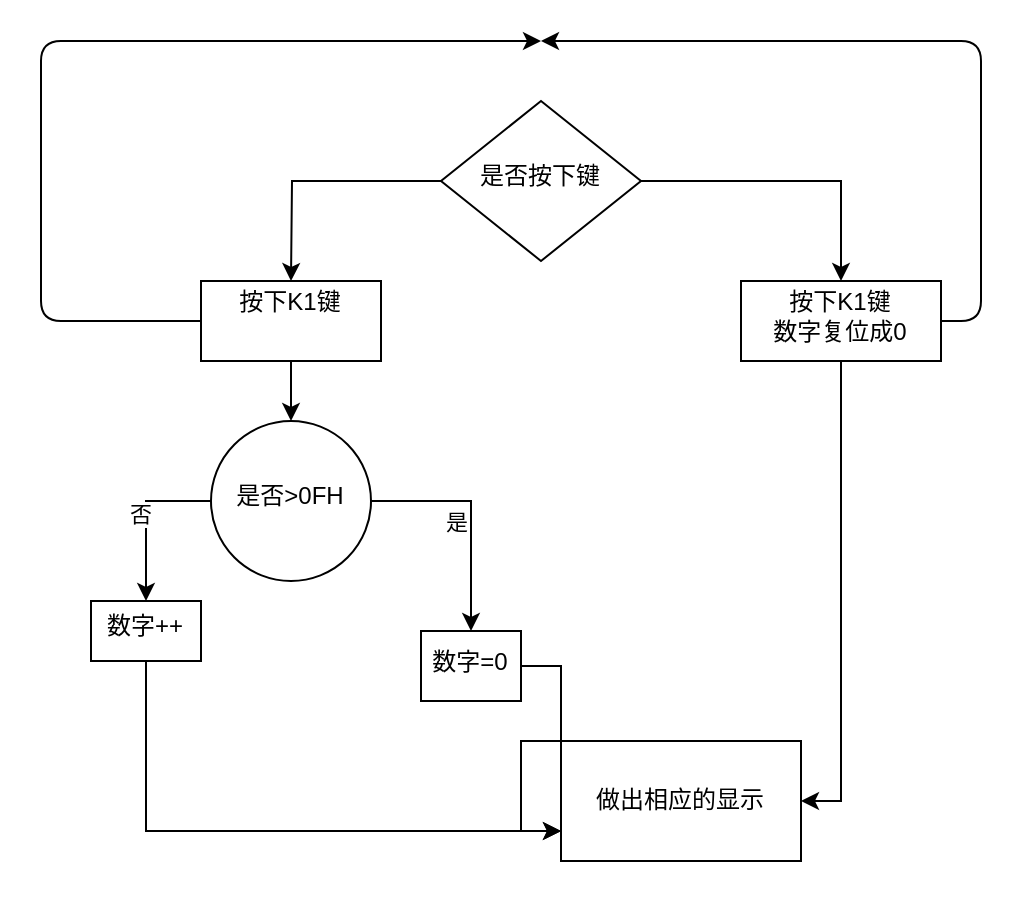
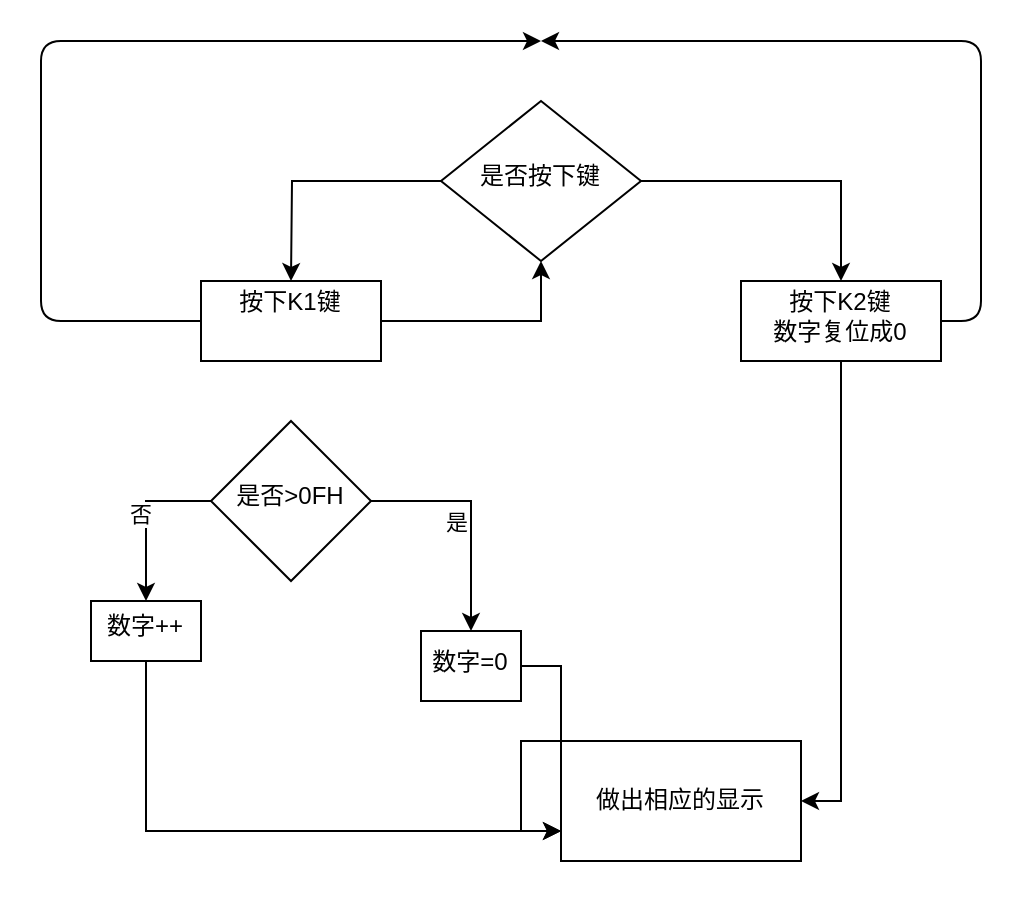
node "按下K1键 数字复位成0": label "按下K1键 数字复位成0" -> "按下K2键 数字复位成0"
edge "按下K1键" -> "是否>0FH": now "按下K1键" -> "是否按下键"
node "是否>0FH": shape ellipse -> diamond
